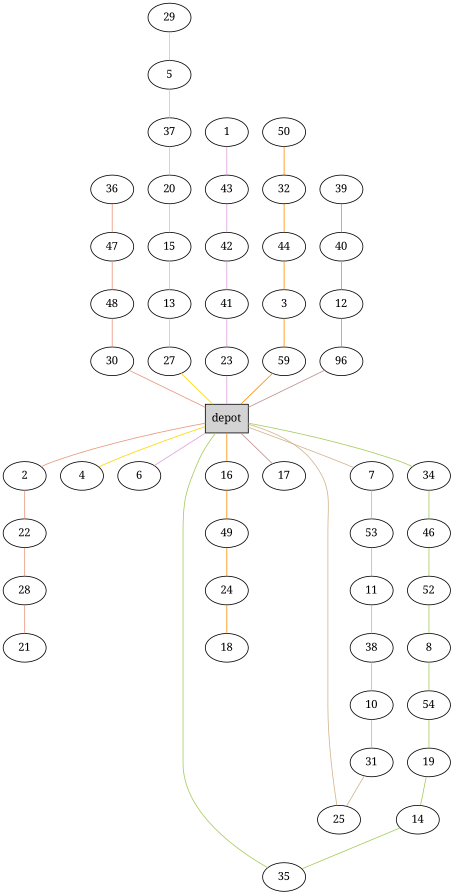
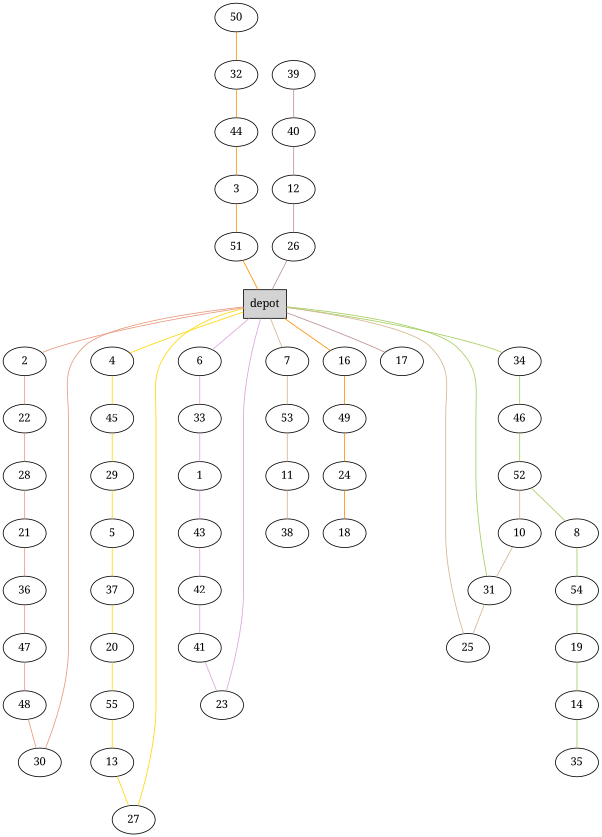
node "15": label "15" -> "55"
node "59": label "59" -> "51"
node "96": label "96" -> "26"
node "45": added
node "33": added
edge "21" -- "36": added
edge "depot" -- "35": now "depot" -- "31"
edge "38" -- "10": now "52" -- "10"
